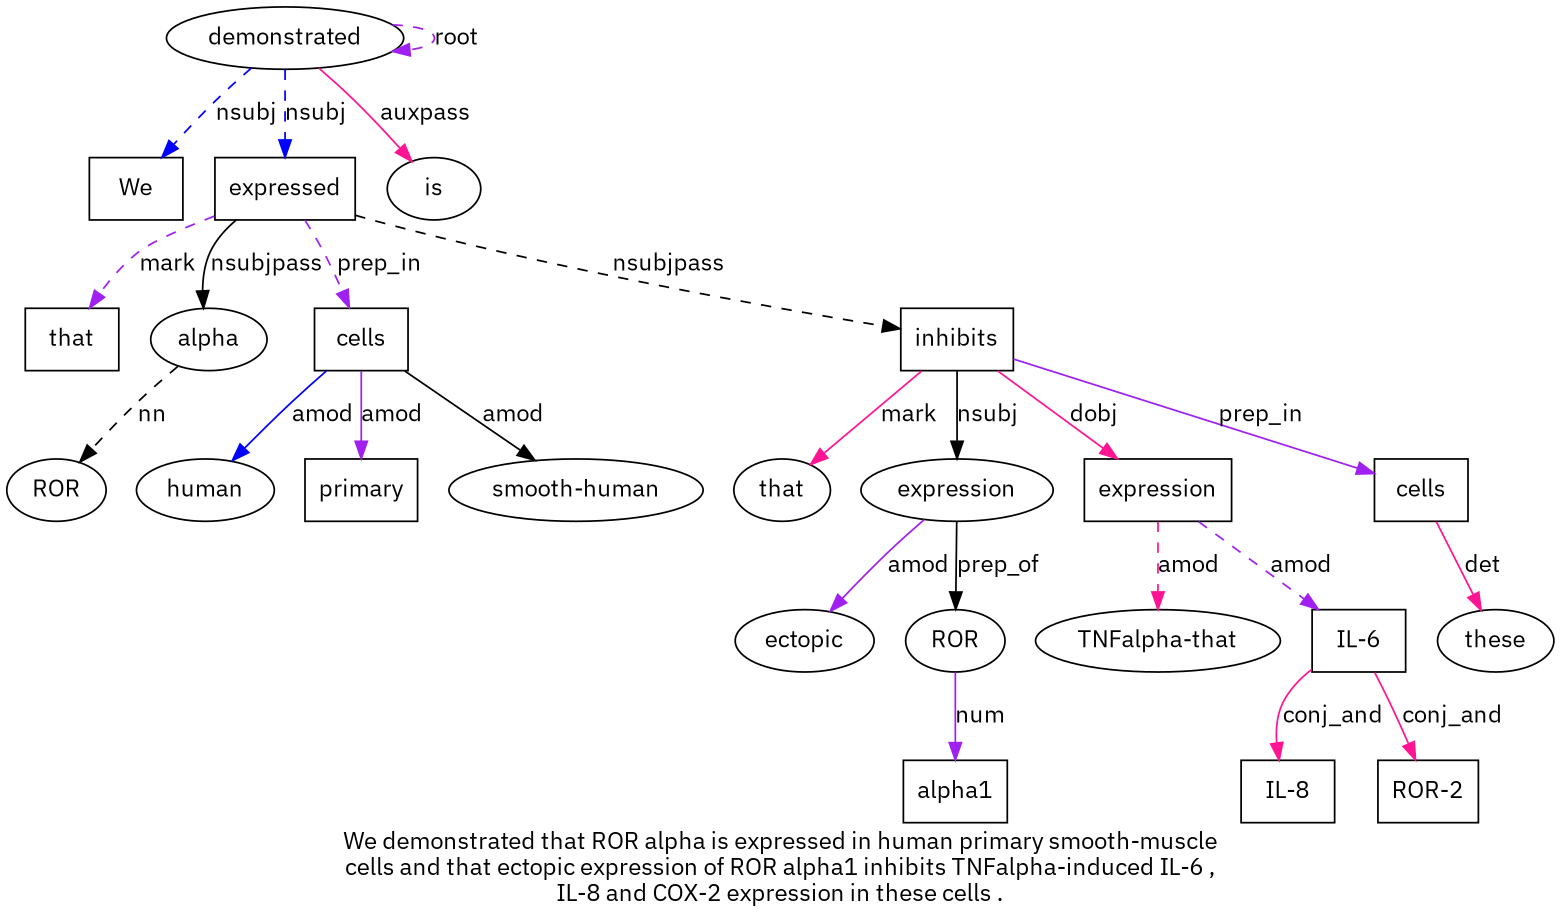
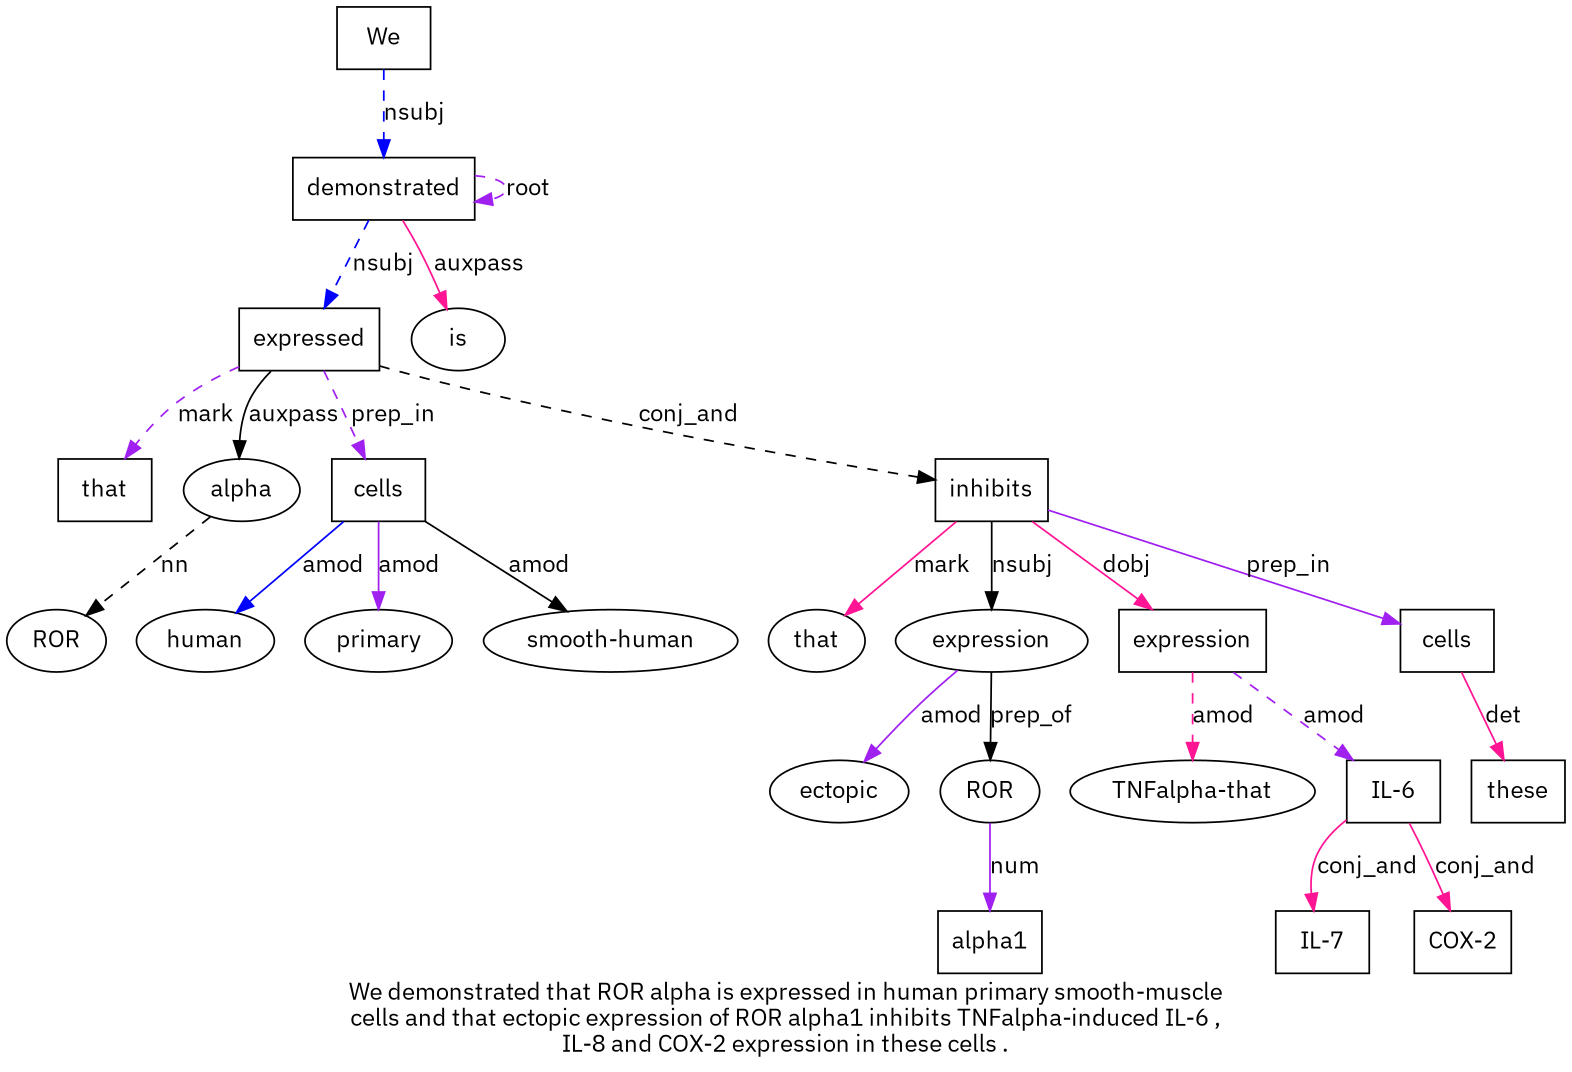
node "demonstrated": shape ellipse -> box
edge "demonstrated" -> "We": reversed
edge "expressed" -> "alpha": label "nsubjpass" -> "auxpass"
edge "expressed" -> "inhibits": label "nsubjpass" -> "conj_and"
node "primary": shape box -> ellipse
node "these": shape ellipse -> box
node "IL-8": label "IL-8" -> "IL-7"
node "ROR-2": label "ROR-2" -> "COX-2"
